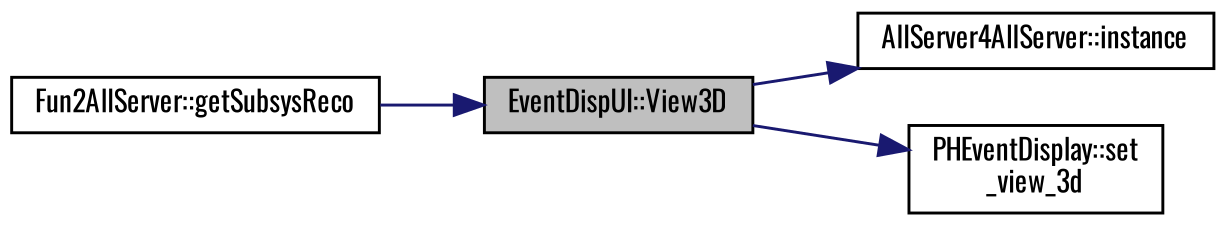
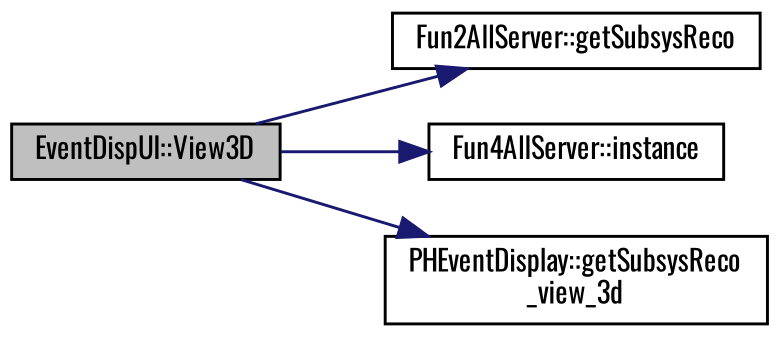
node "AllServer4AllServer::instance": label "AllServer4AllServer::instance" -> "Fun4AllServer::instance"
edge "Fun2AllServer::getSubsysReco" -> "EventDispUI::View3D": reversed
node "PHEventDisplay::set _view_3d": label "PHEventDisplay::set _view_3d" -> "PHEventDisplay::getSubsysReco _view_3d"
